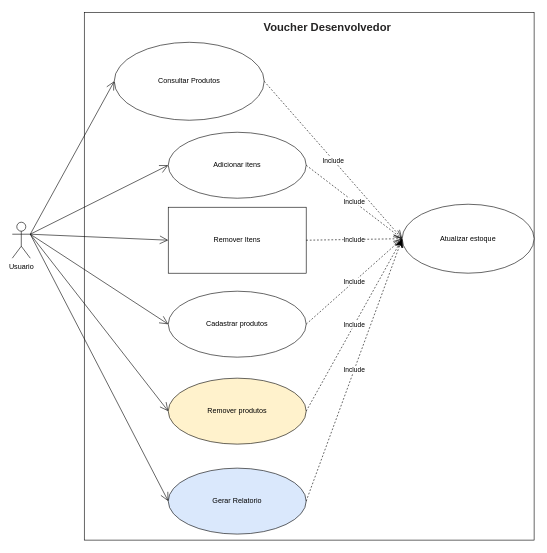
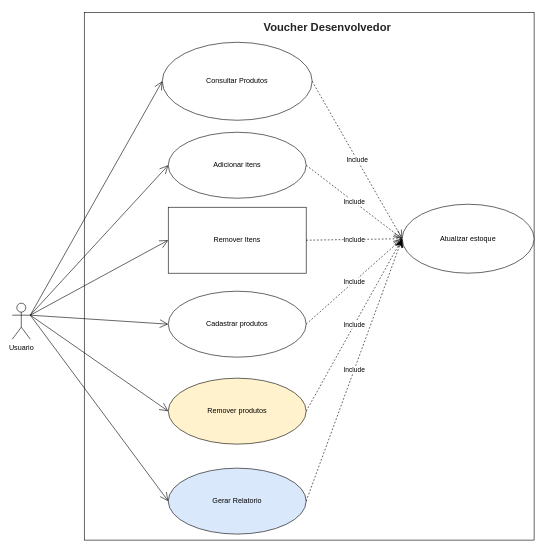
node "Consultar Produtos": moved (189, 81) -> (237, 81)
node "Usuario": moved (21, 240) -> (21, 321)
